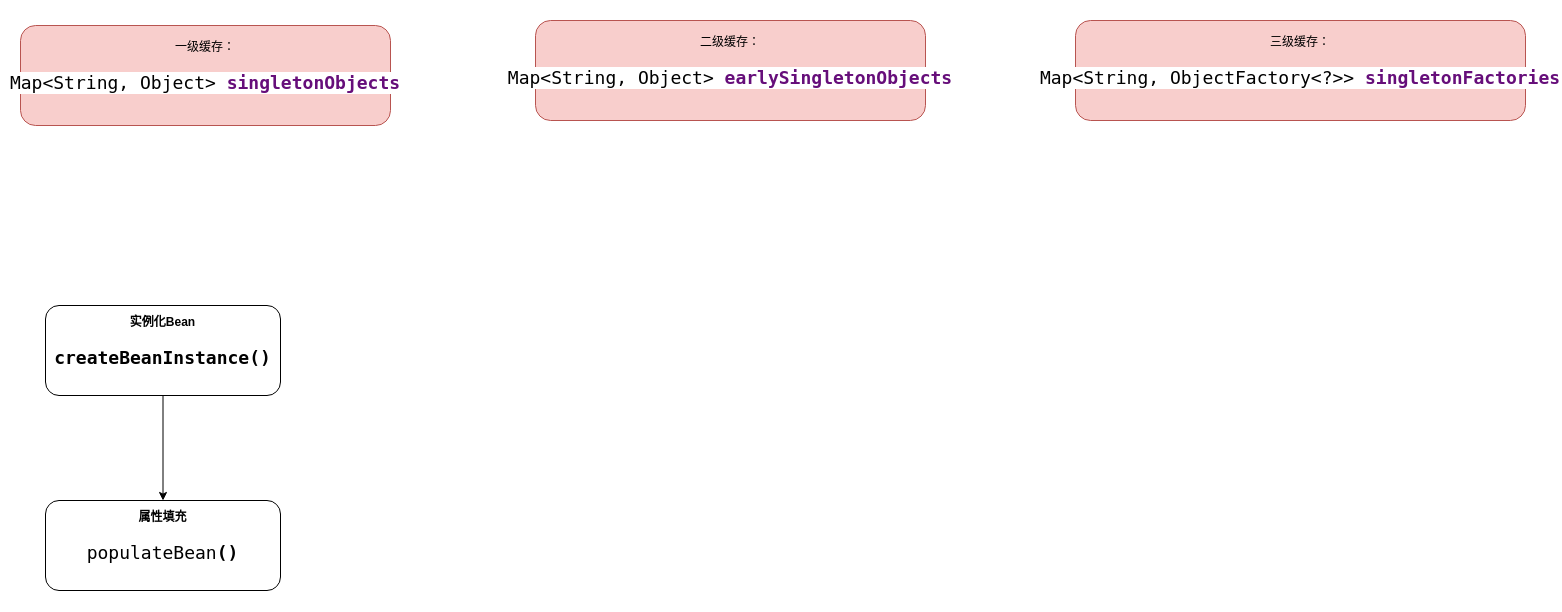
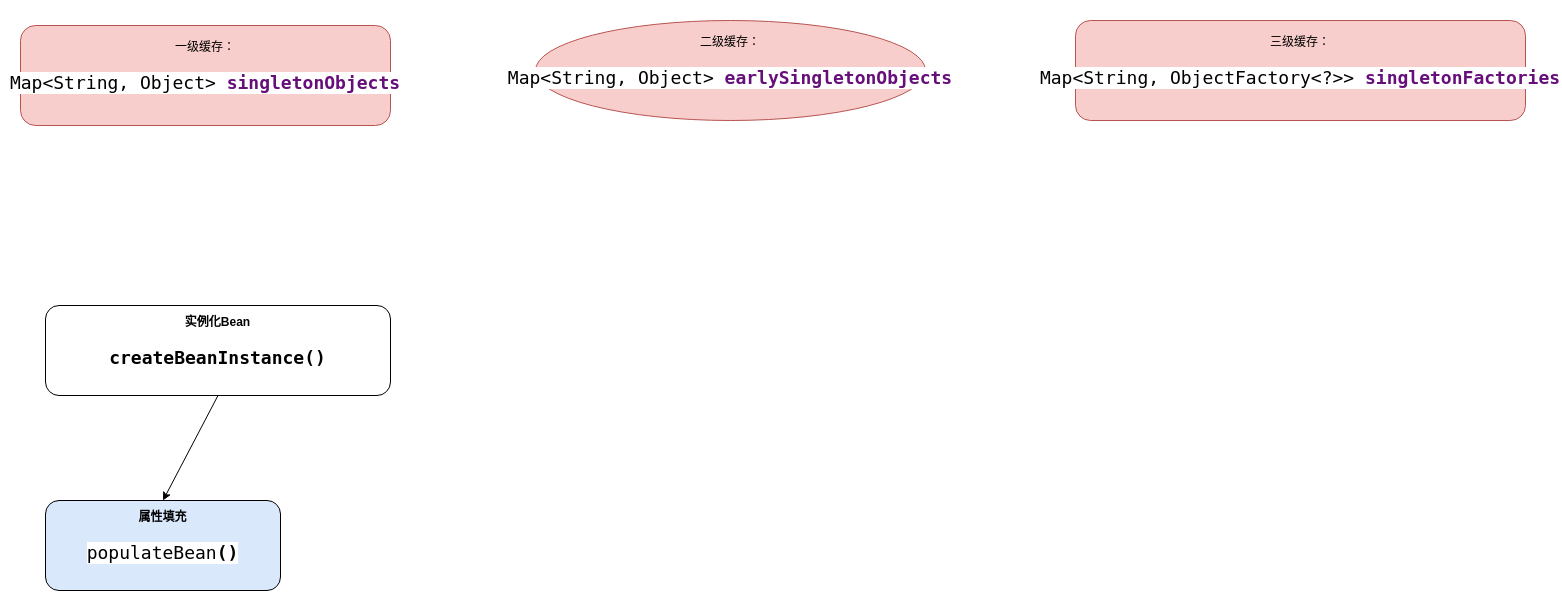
node "二级缓存： Map<String, Object> earlySingletonObjects": shape rounded rectangle -> ellipse
node "实例化Bean createBeanInstance()": size 235x90 -> 345x90
node "属性填充 populateBean()": fillcolor #ffffff -> #dae8fc
